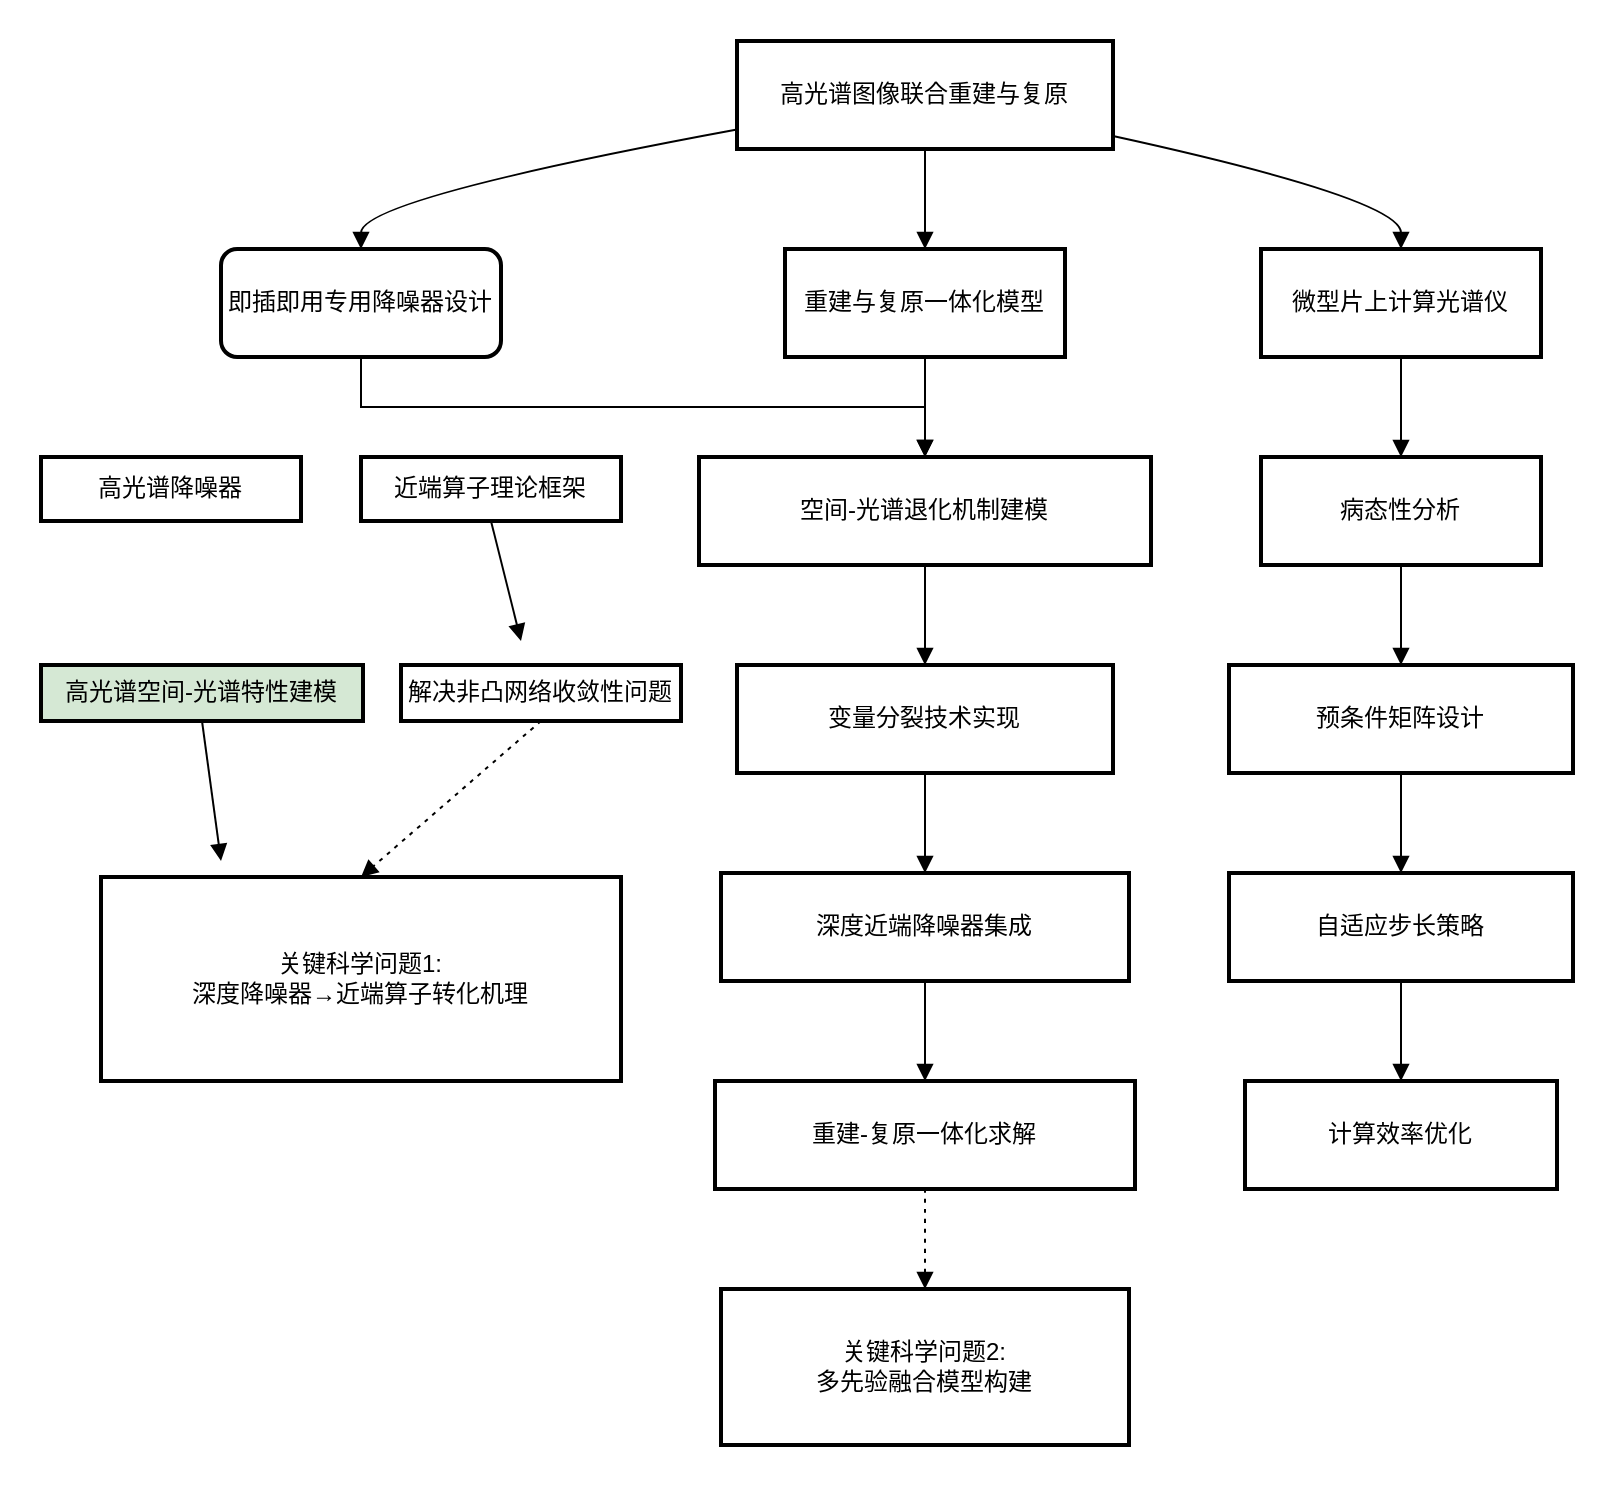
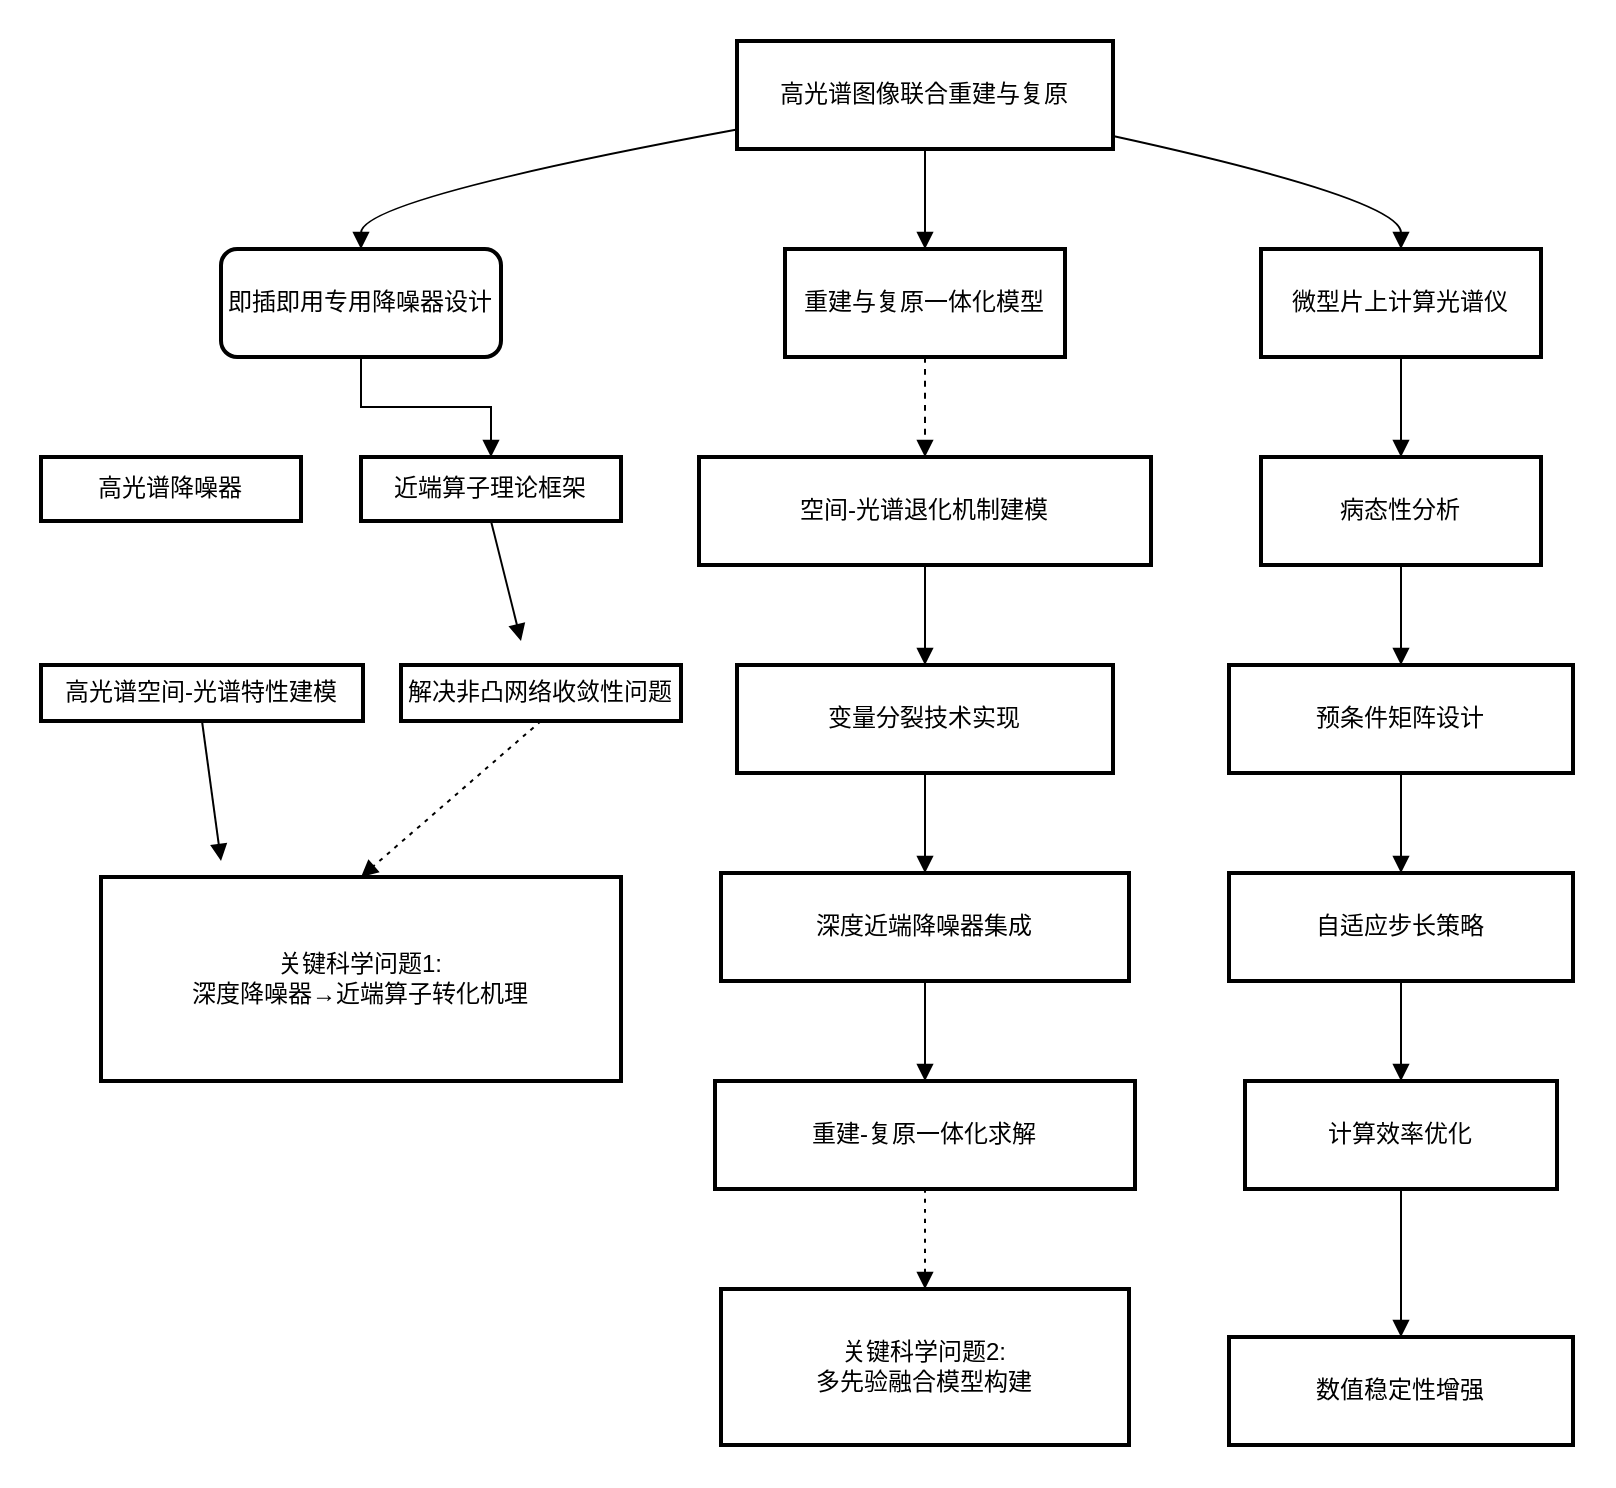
edge "重建与复原一体化模型" -> "空间-光谱退化机制建模": style solid -> dashed
edge "即插即用专用降噪器设计" -> "空间-光谱退化机制建模": now "即插即用专用降噪器设计" -> "近端算子理论框架"
node "高光谱空间-光谱特性建模": fillcolor #d5e8d4 -> #ffffff
edge "计算效率优化" -> "数值稳定性增强": added
node "数值稳定性增强": added
